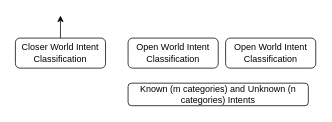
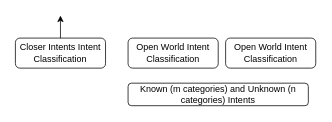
node "Closer World Intent Classification": label "Closer World Intent Classification" -> "Closer Intents Intent Classification"
